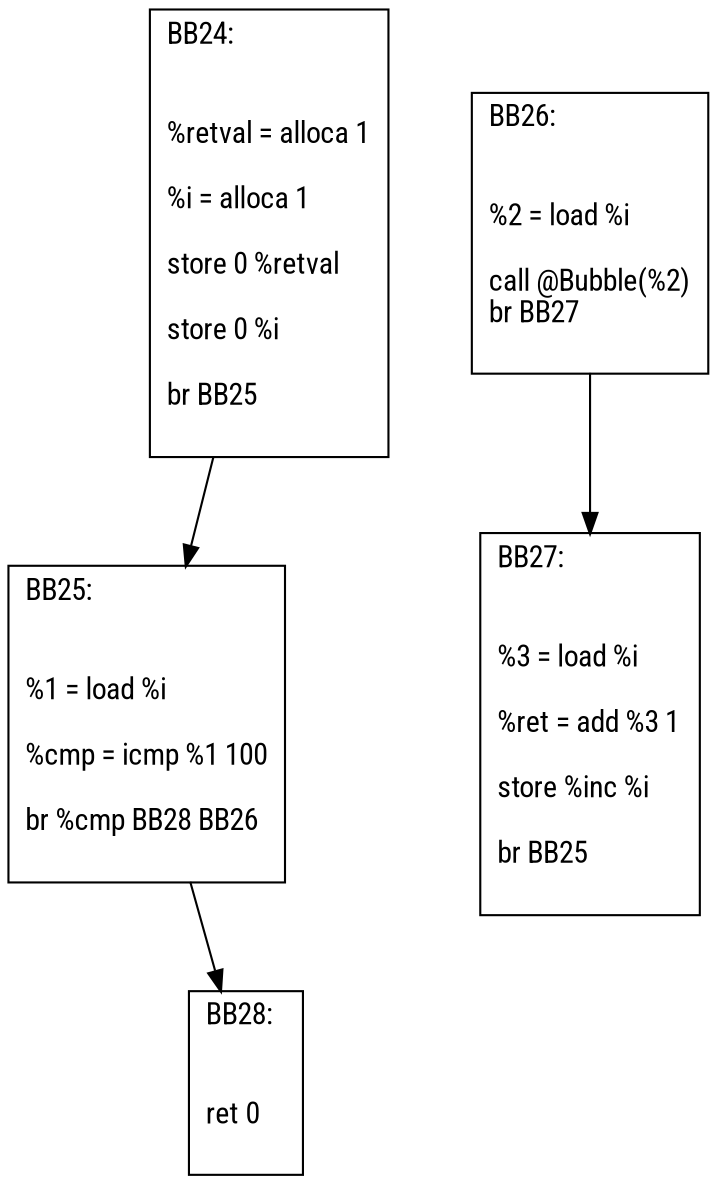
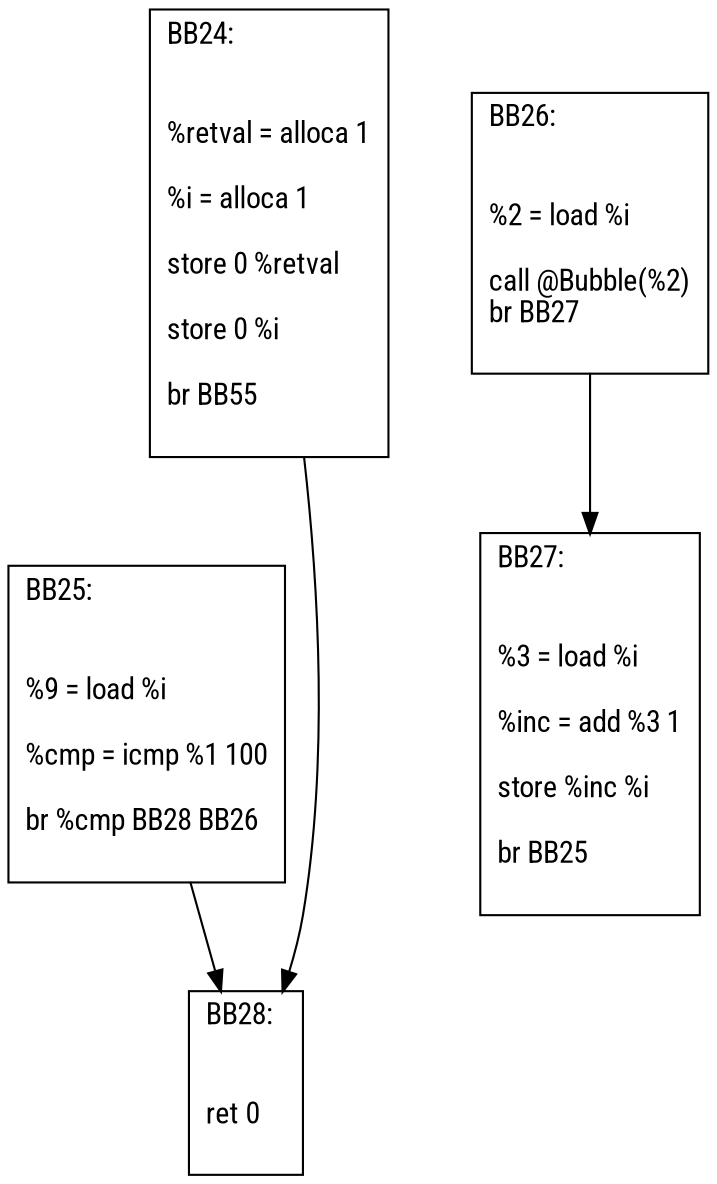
node "BB24:": text "br BB25" -> "br BB55"
edge "BB24:" -> "BB25:": now "BB24:" -> "BB28:"
node "BB25:": text "%1 = load %i" -> "%9 = load %i"
node "BB27:": text "%ret = add %3 1" -> "%inc = add %3 1"
